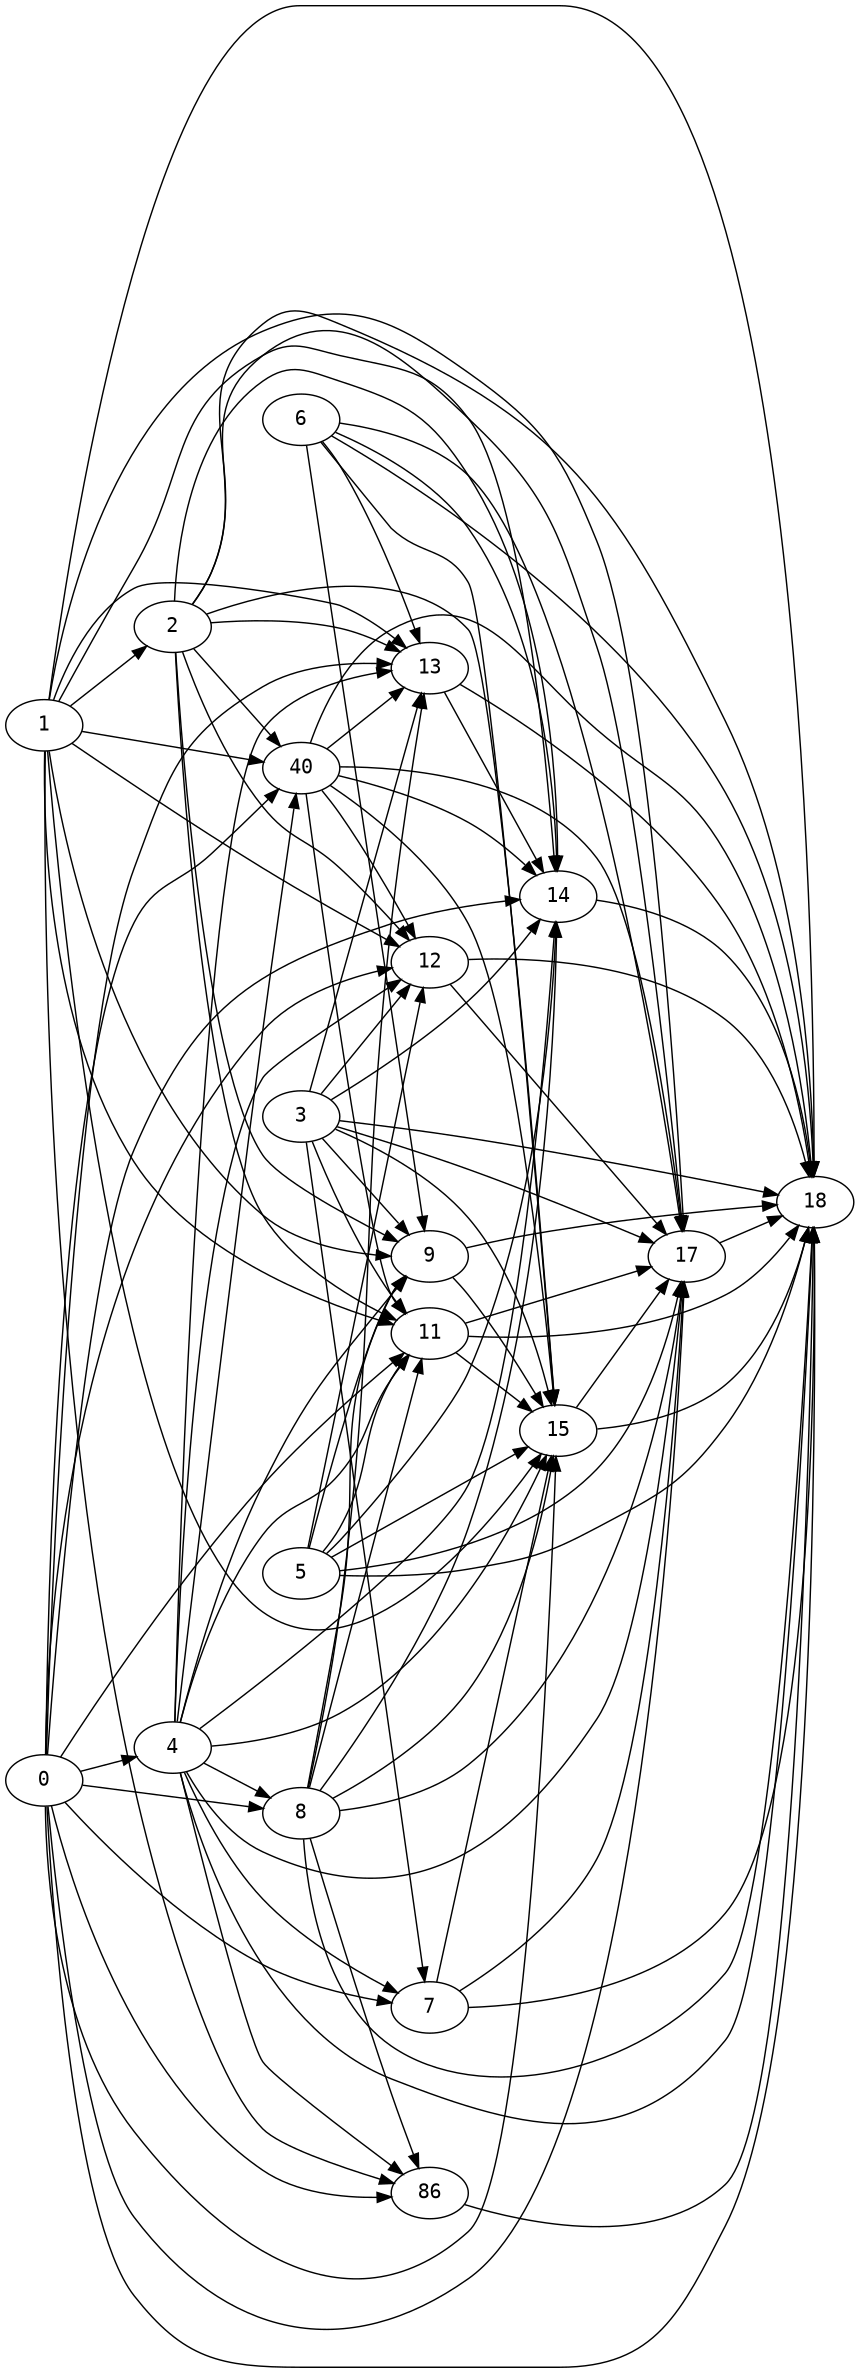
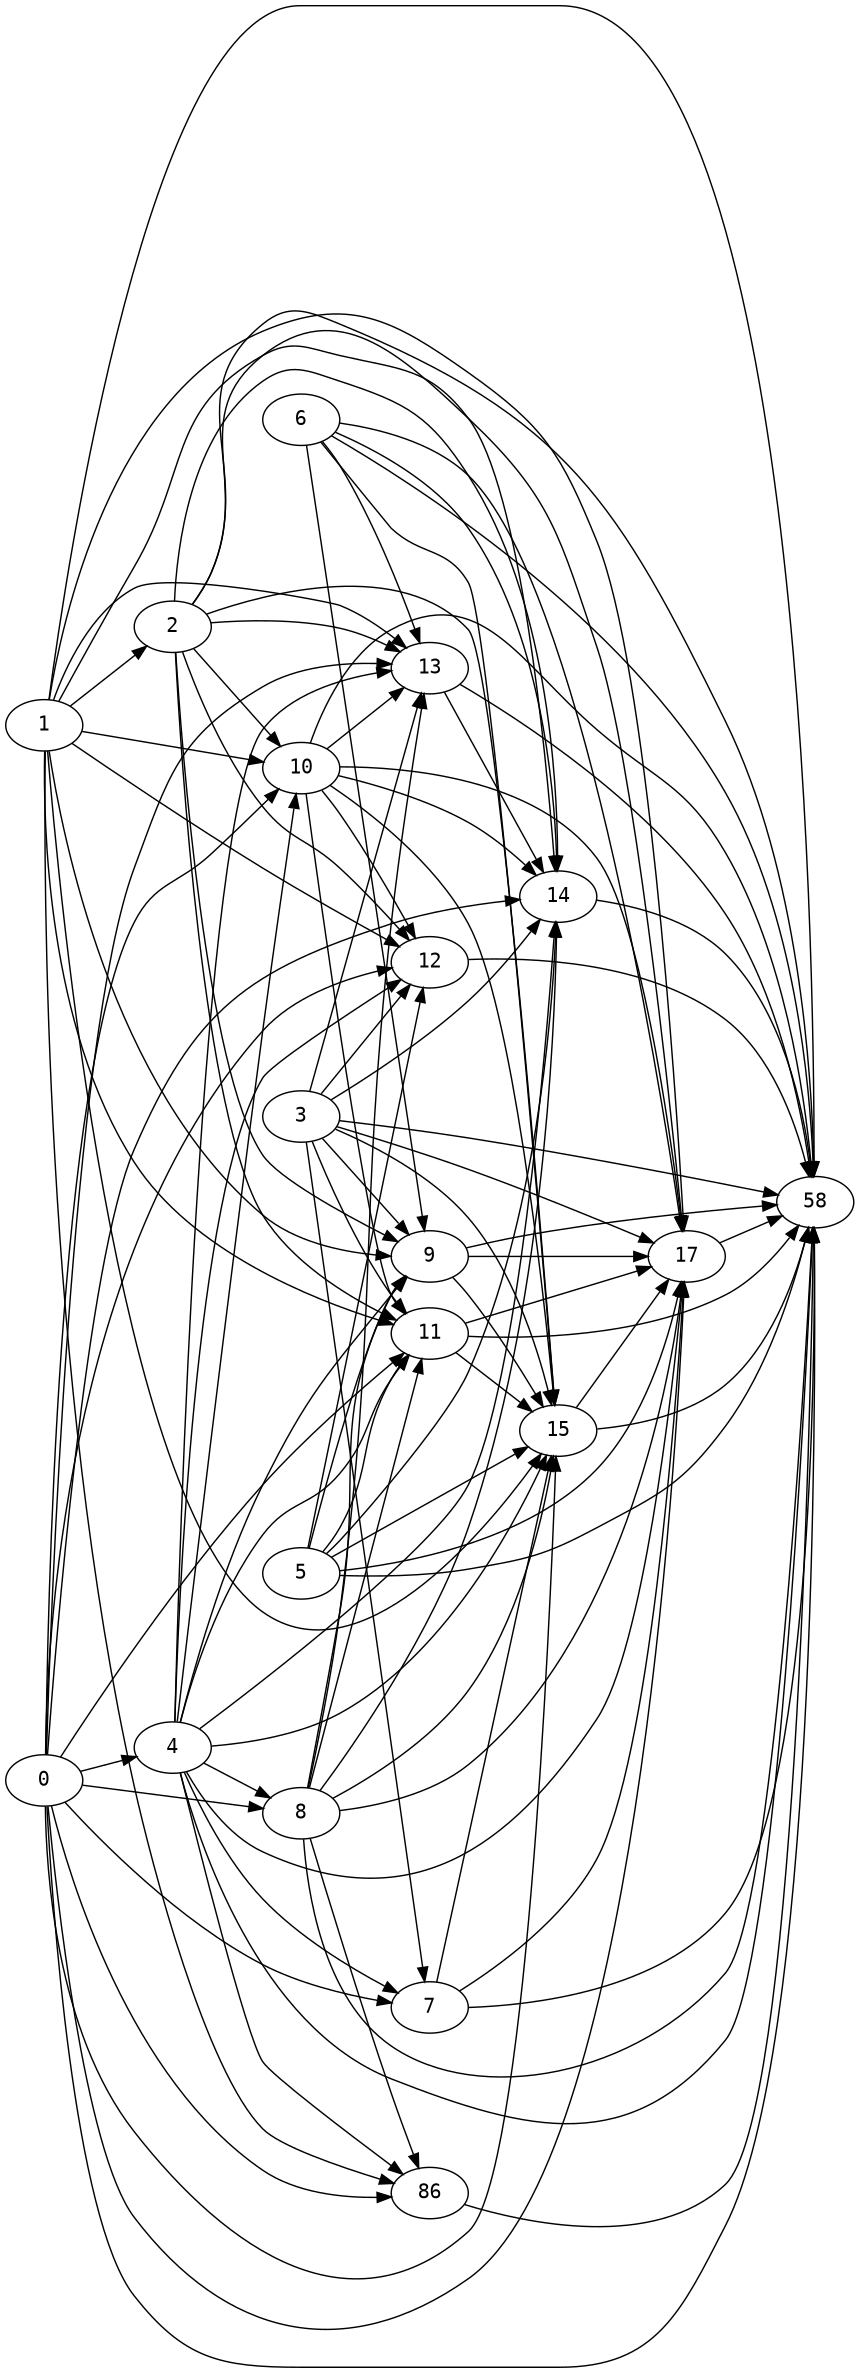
node "40": label "40" -> "10"
edge "12" -> "17": now "9" -> "17"
node "18": label "18" -> "58"
